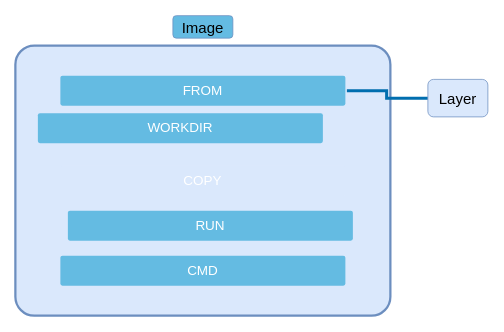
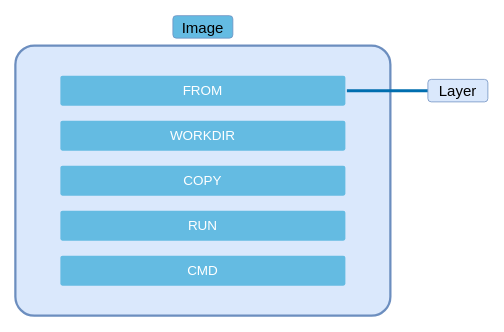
node "Layer": size 60x38 -> 60x23
node "WORKDIR": moved (180, 128) -> (203, 135)
node "COPY": fillcolor #dae8fc -> #64bbe2
node "RUN": moved (210, 225) -> (203, 225)
